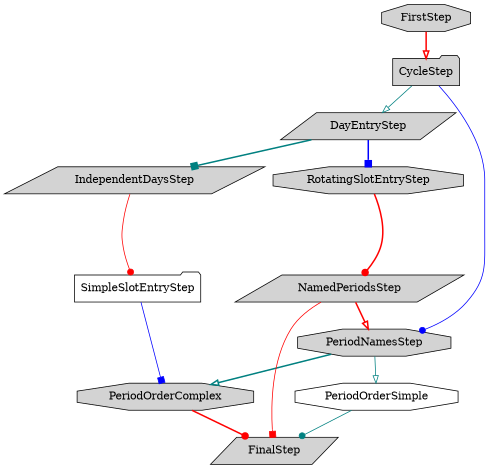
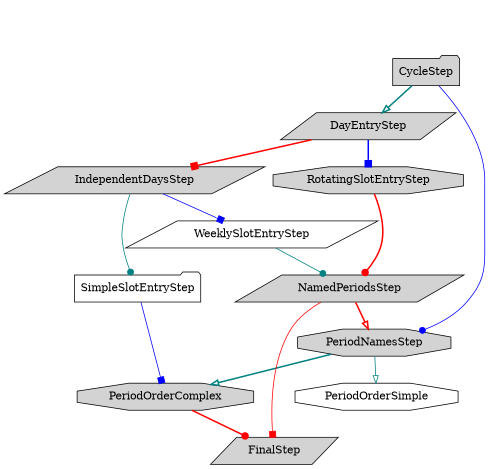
node "FirstStep": removed
edge "CycleStep" -> "DayEntryStep": style solid -> bold
edge "DayEntryStep" -> "IndependentDaysStep": color teal -> red
edge "IndependentDaysStep" -> "SimpleSlotEntryStep": color red -> teal
node "WeeklySlotEntryStep": added
edge "PeriodOrderSimple" -> "FinalStep": removed
